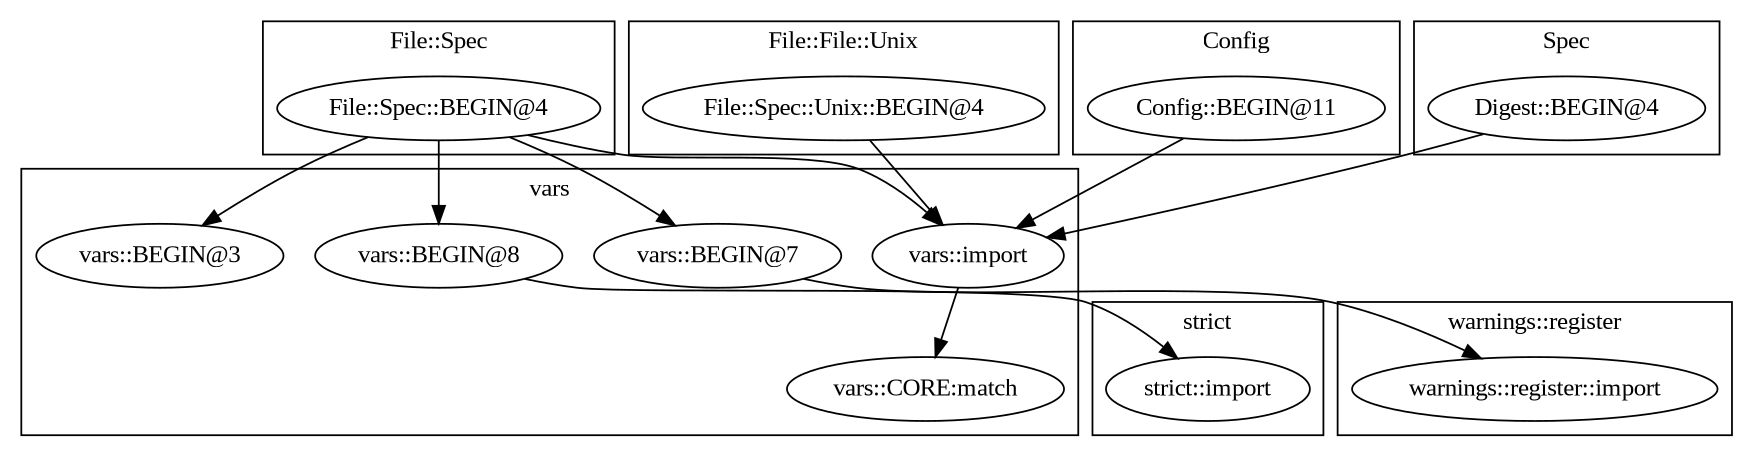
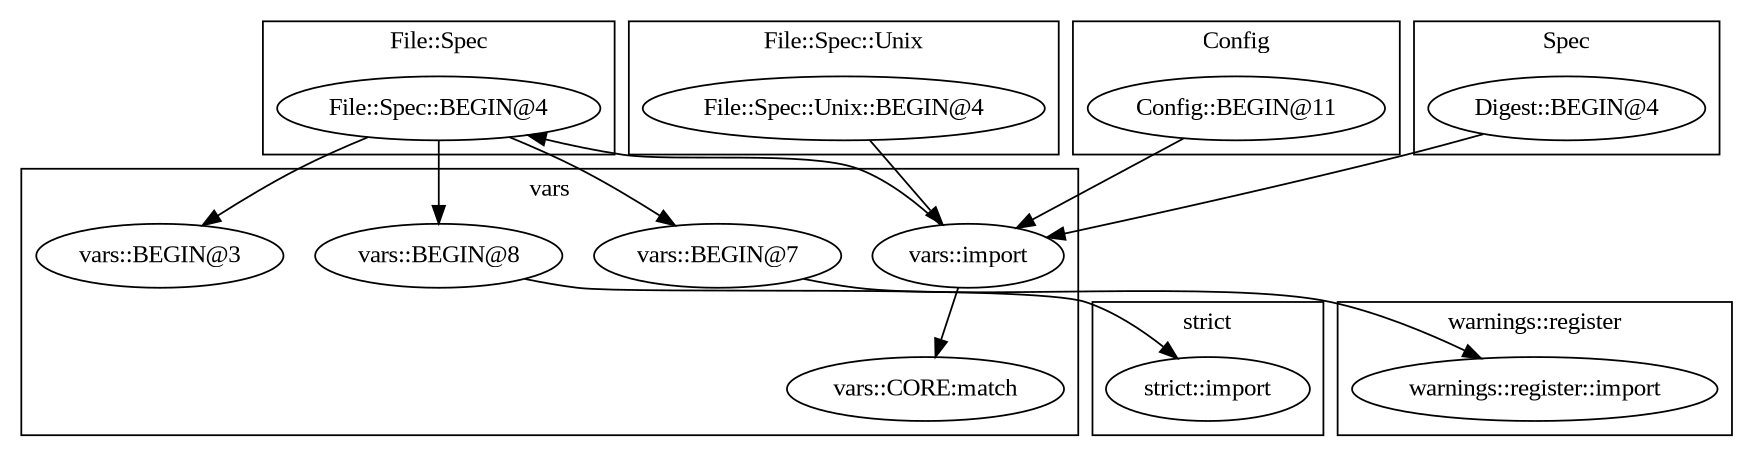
cluster "File::File::Unix": label "File::File::Unix" -> "File::Spec::Unix"
edge "File::Spec::BEGIN@4" -> "vars::import": reversed
